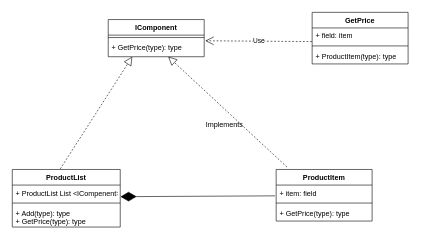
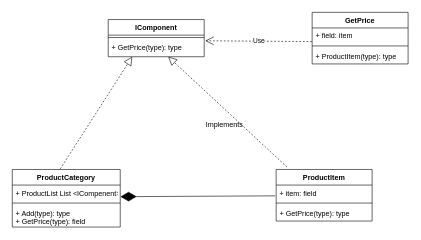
node "ProductList": label "ProductList" -> "ProductCategory"
node "+ Add(type): type + GetPrice(type): type": label "+ Add(type): type + GetPrice(type): type" -> "+ Add(type): type + GetPrice(type): field"
